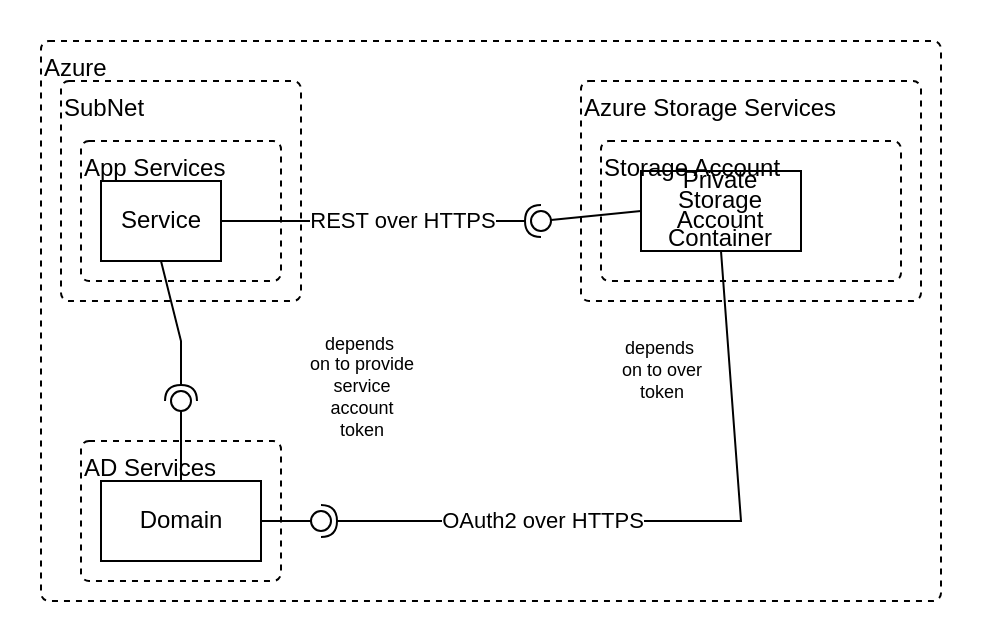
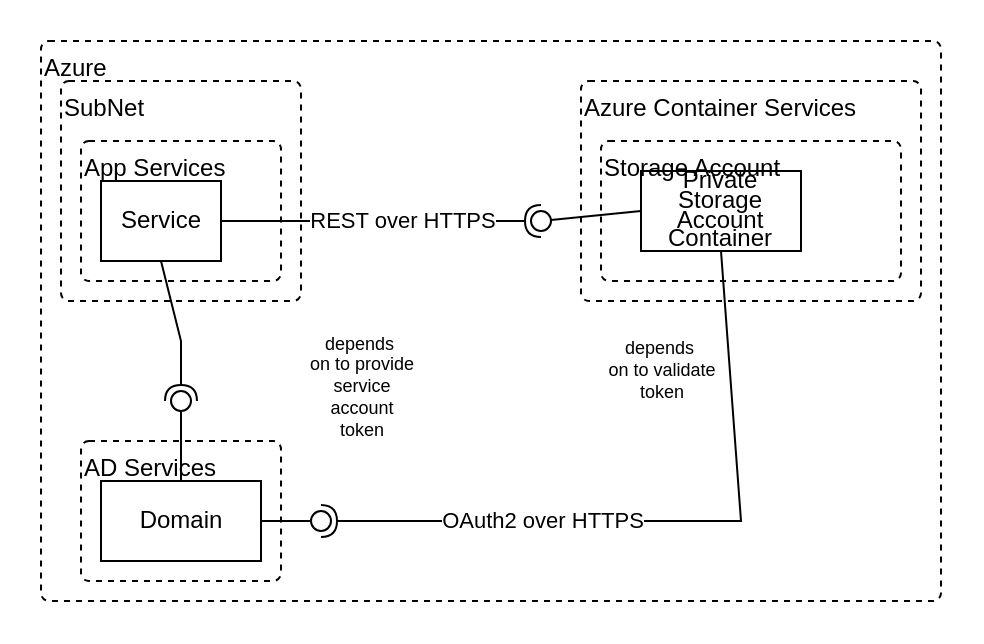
node "Azure Storage Services": label "Azure Storage Services" -> "Azure Container Services"
node "depends on to overtoken": label "depends on to overtoken" -> "depends on to validatetoken"
